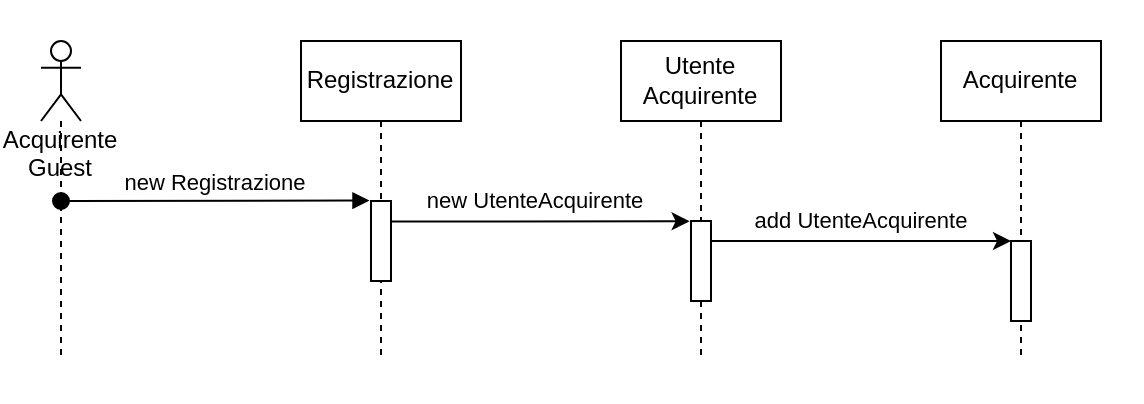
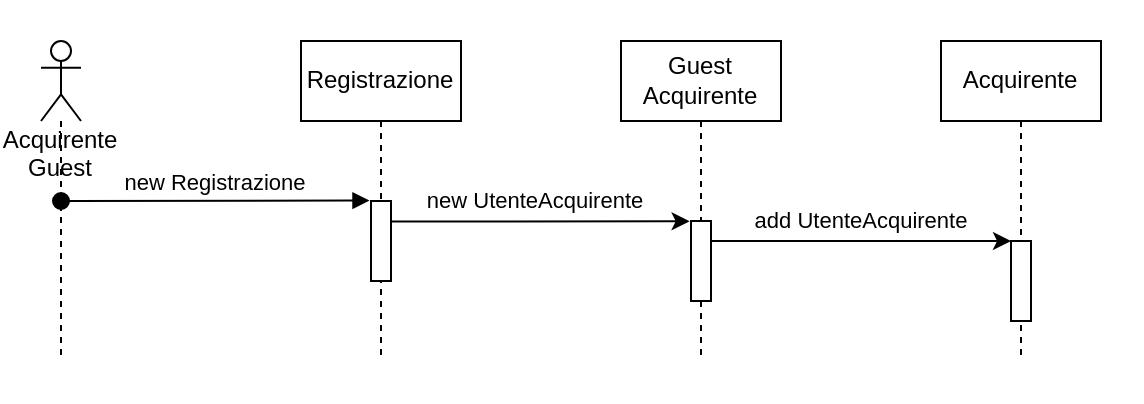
node "Utente Acquirente": label "Utente Acquirente" -> "Guest Acquirente"
